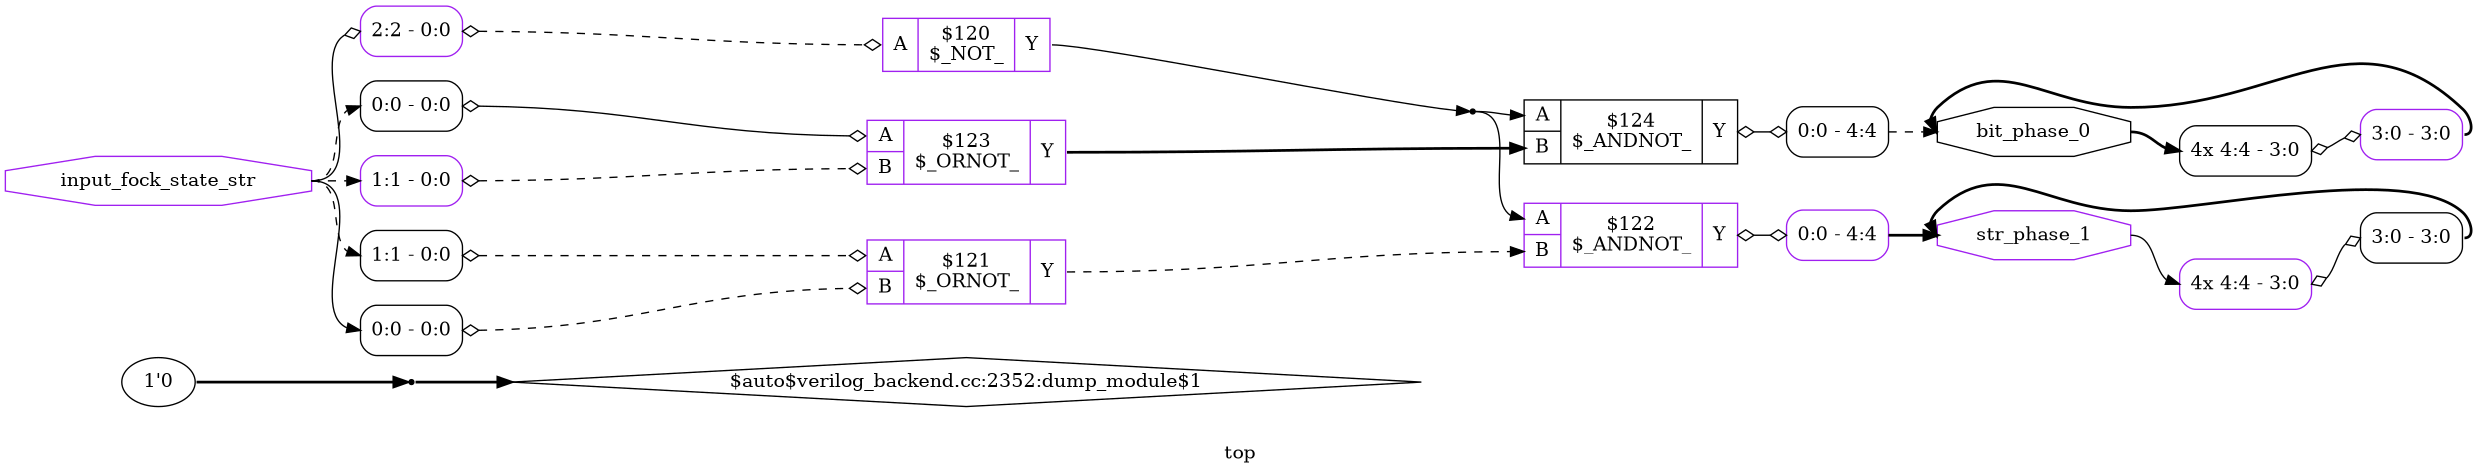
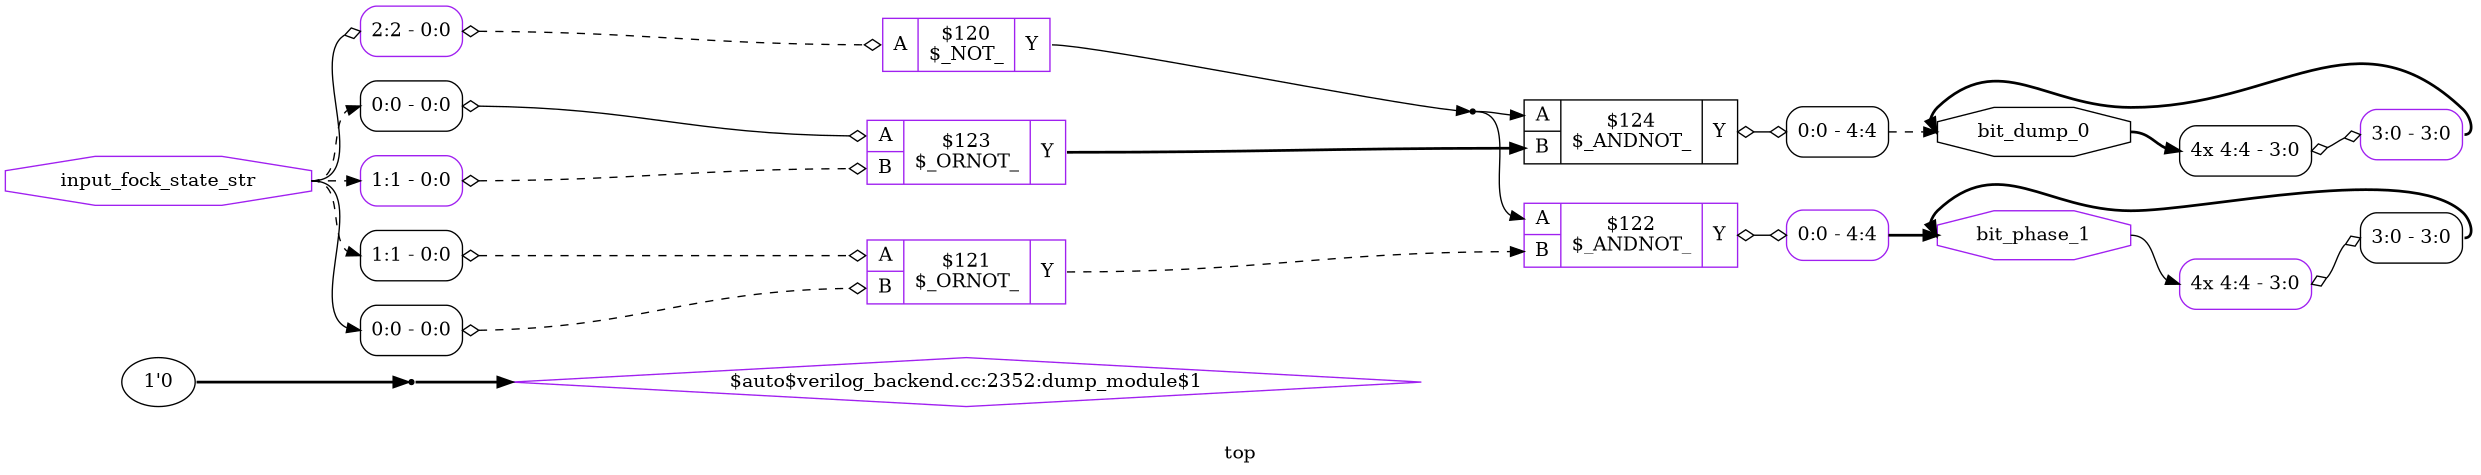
node "bit_phase_0": label "bit_phase_0" -> "bit_dump_0"
node "str_phase_1": label "str_phase_1" -> "bit_phase_1"
node "$auto$verilog_backend.cc:2352:dump_module$1": color black -> purple
